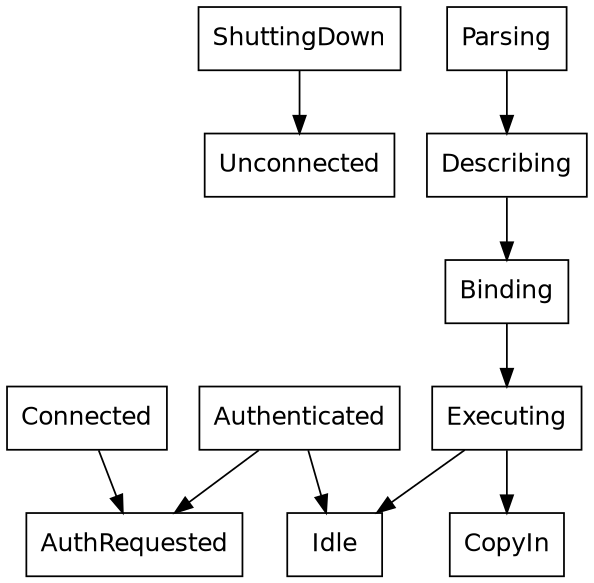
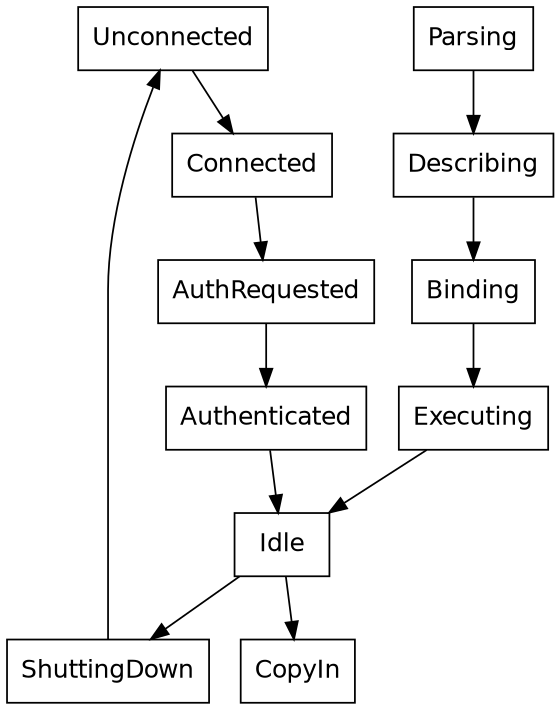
edge "Unconnected" -> "Connected": added
edge "Executing" -> "CopyIn": now "Idle" -> "CopyIn"
edge "Authenticated" -> "AuthRequested": reversed
edge "Idle" -> "ShuttingDown": added
